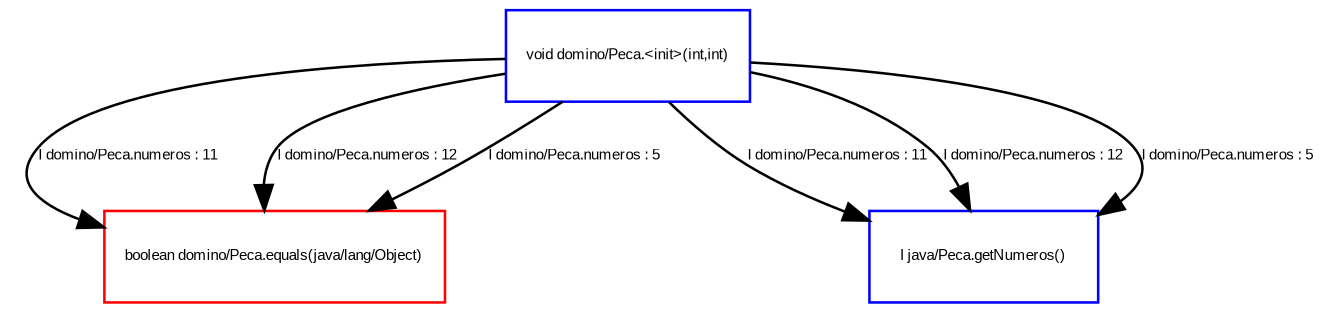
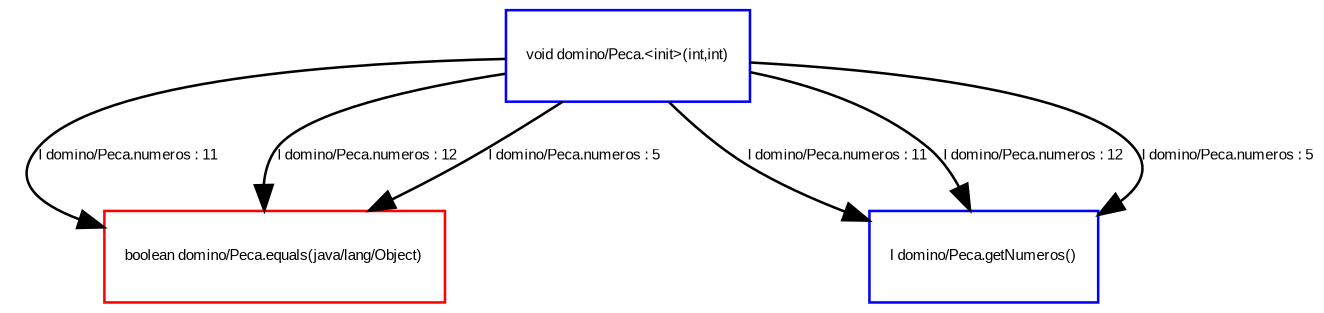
node "I java/Peca.getNumeros()": label "I java/Peca.getNumeros()" -> "I domino/Peca.getNumeros()"
